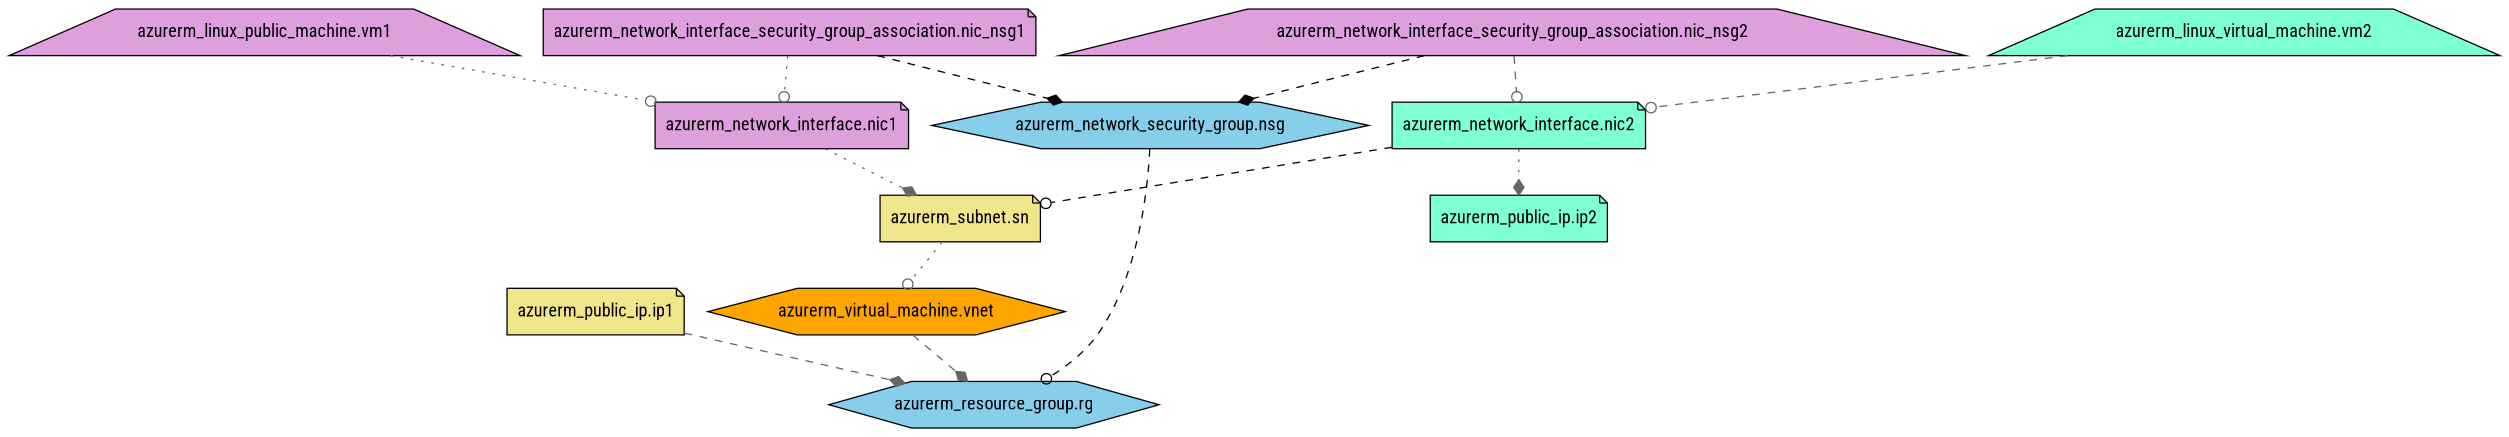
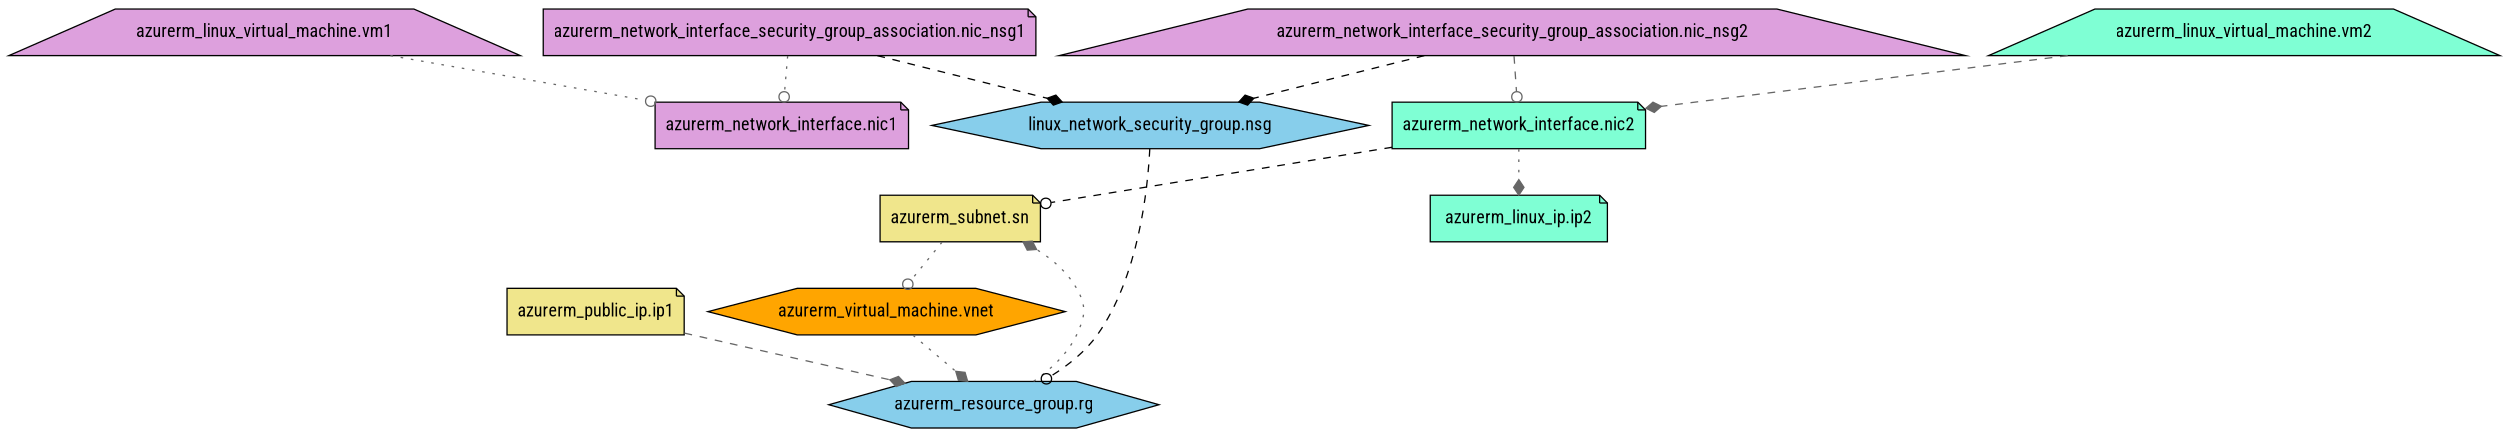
node "azurerm_linux_public_machine.vm1": label "azurerm_linux_public_machine.vm1" -> "azurerm_linux_virtual_machine.vm1"
edge "azurerm_linux_virtual_machine.vm2" -> "azurerm_network_interface.nic2": arrowhead odot -> diamond
node "azurerm_network_security_group.nsg": label "azurerm_network_security_group.nsg" -> "linux_network_security_group.nsg"
edge "azurerm_network_interface.nic1" -> "azurerm_subnet.sn": now "azurerm_resource_group.rg" -> "azurerm_subnet.sn"
node "azurerm_public_ip.ip2": label "azurerm_public_ip.ip2" -> "azurerm_linux_ip.ip2"
edge "azurerm_virtual_machine.vnet" -> "azurerm_resource_group.rg": style dashed -> dotted
